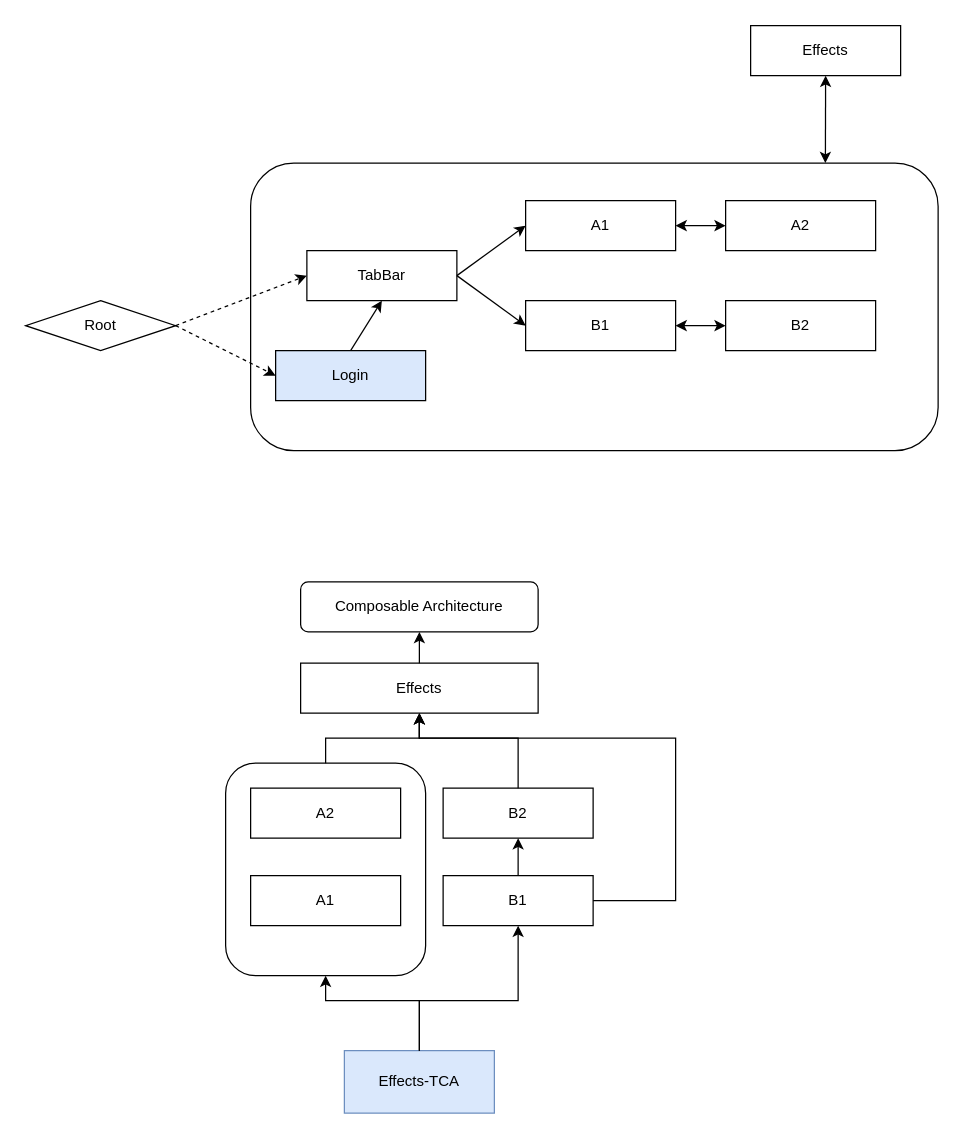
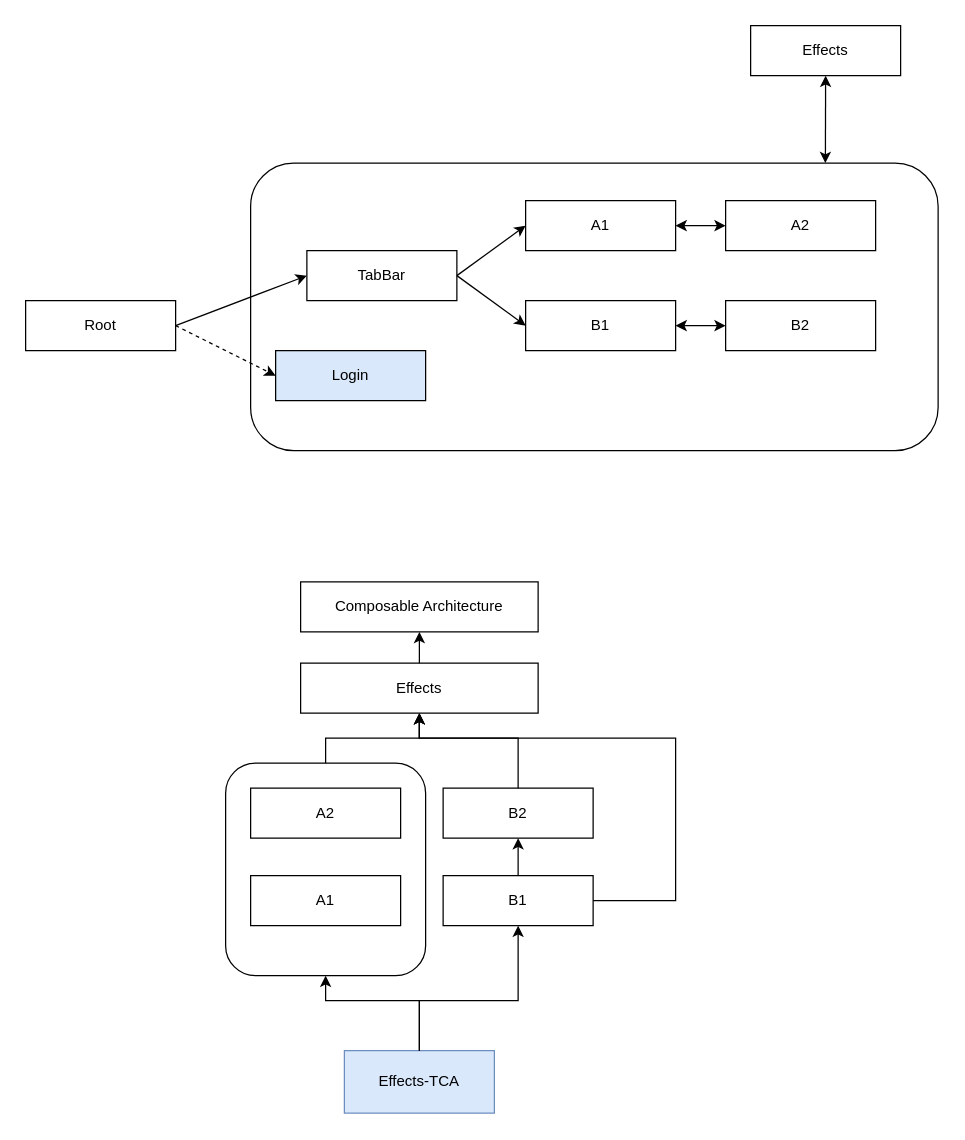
edge "Root" -> "TabBar": style dashed -> solid
node "Root": shape diamond -> rectangle
edge "Login" -> "TabBar": removed
node "Composable Architecture": shape rounded rectangle -> rectangle
